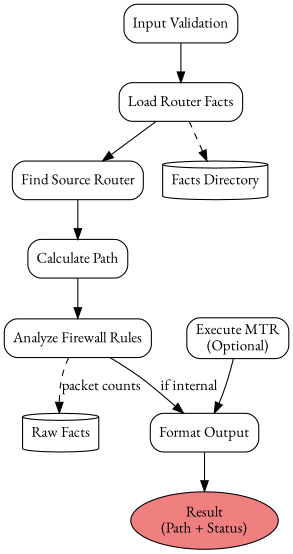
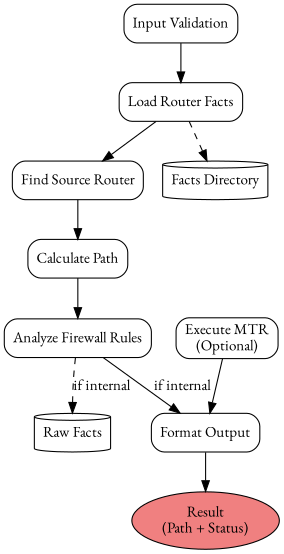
edge "Analyze Firewall Rules" -> "Raw Facts": label "packet counts" -> "if internal"
